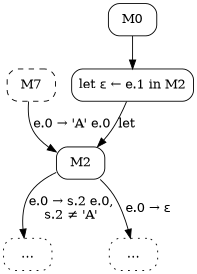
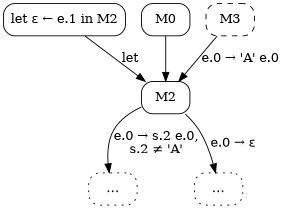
edge "M0" -> "let ε ← e.1 in M2": now "M0" -> "M2"
node "M7": label "M7" -> "M3"
